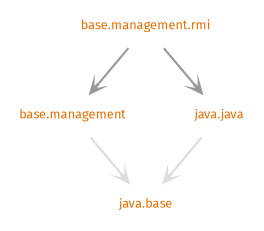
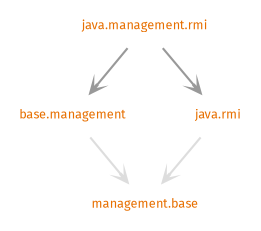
node "base.management.rmi": label "base.management.rmi" -> "java.management.rmi"
node "java.java": label "java.java" -> "java.rmi"
node "java.base": label "java.base" -> "management.base"
